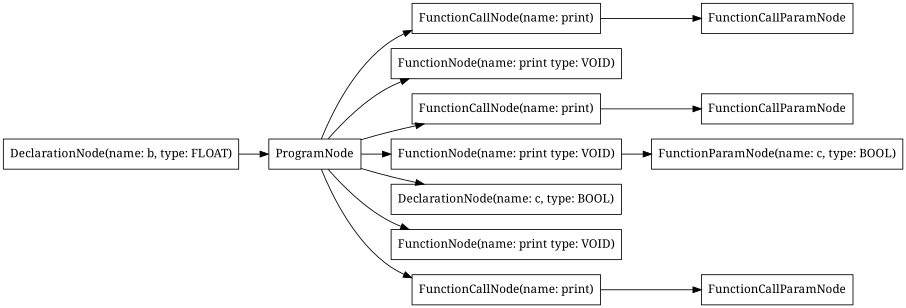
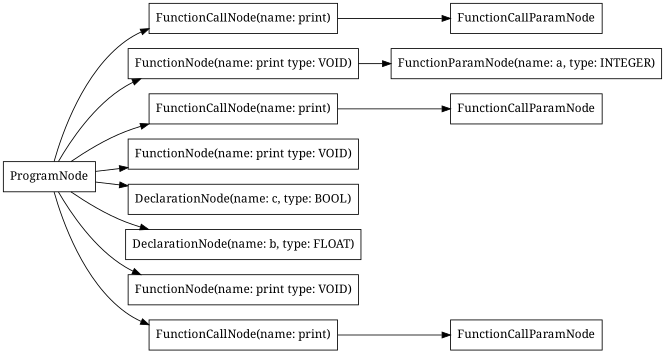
node "FunctionParamNode(name: a, type: INTEGER)": added
edge "DeclarationNode(name: b, type: FLOAT)" -> "ProgramNode": reversed
node "FunctionParamNode(name: c, type: BOOL)": removed
